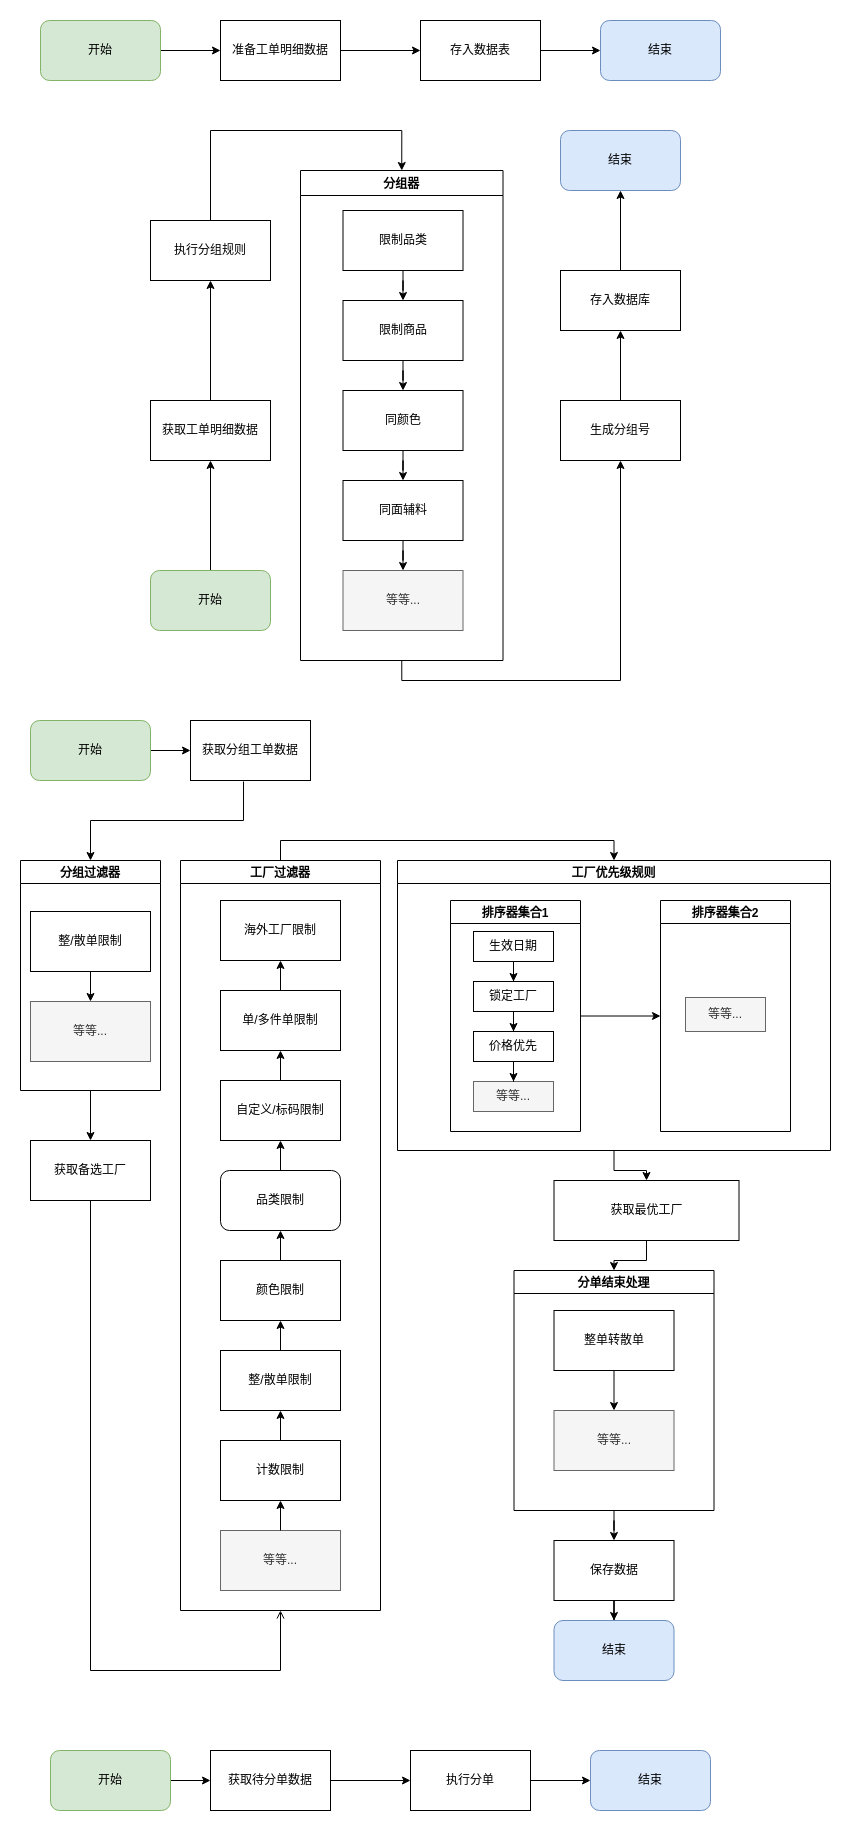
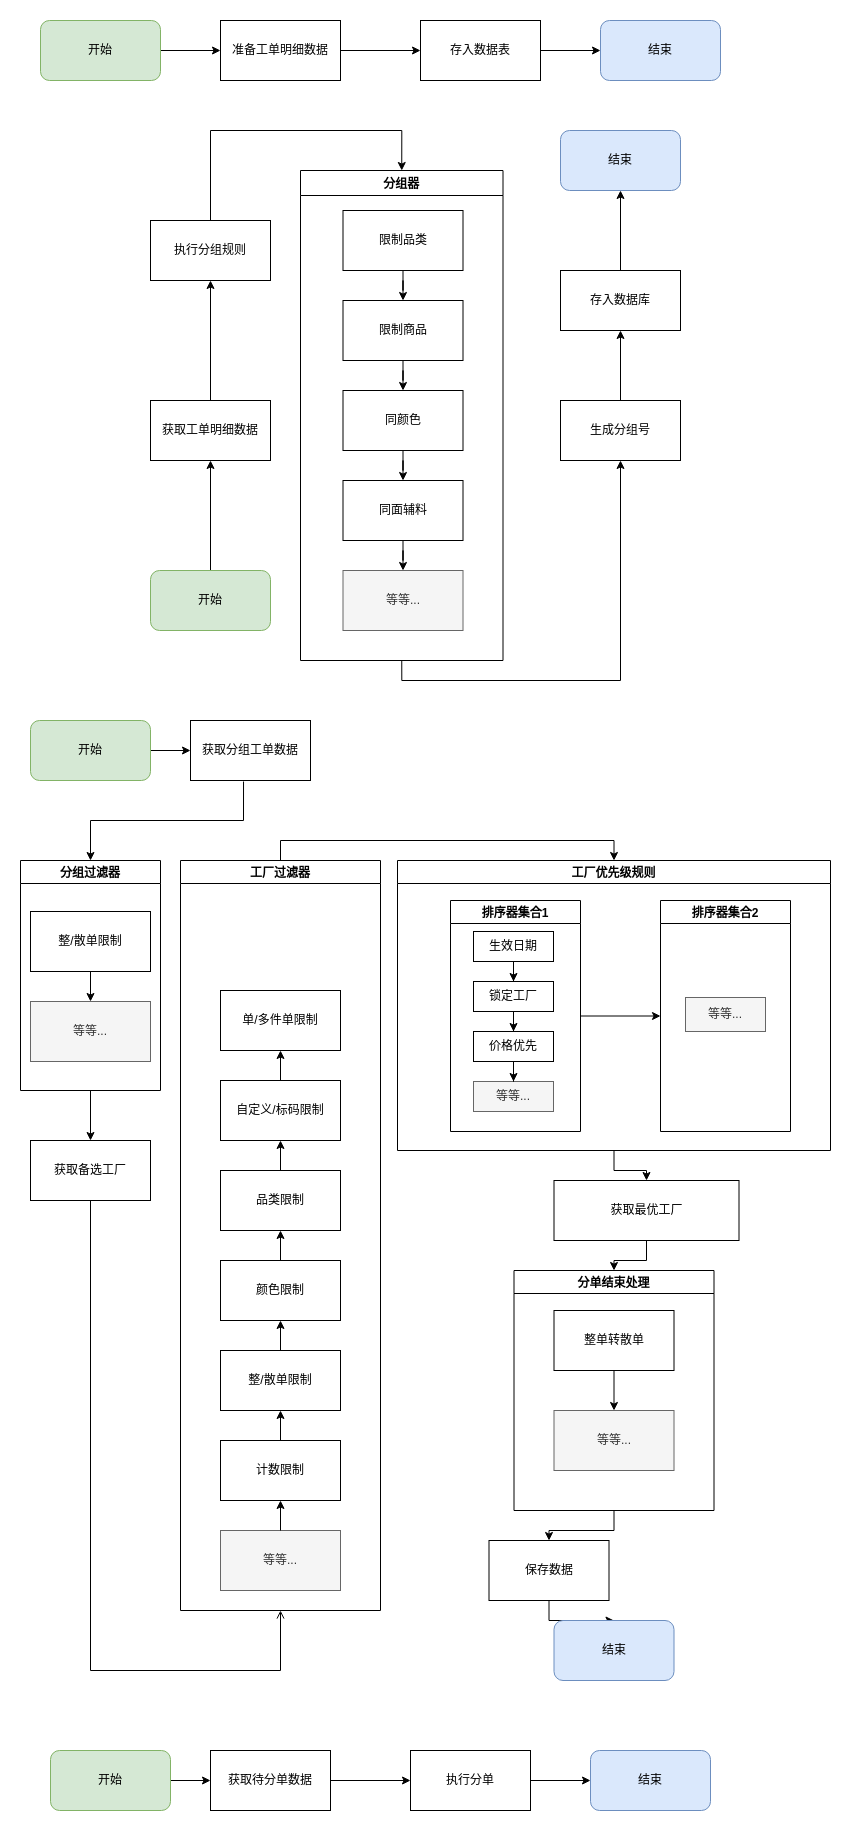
node "海外工厂限制": removed
edge "单/多件单限制" -> "海外工厂限制": removed
node "品类限制": shape rounded rectangle -> rectangle
node "保存数据": moved (614, 1571) -> (549, 1571)
